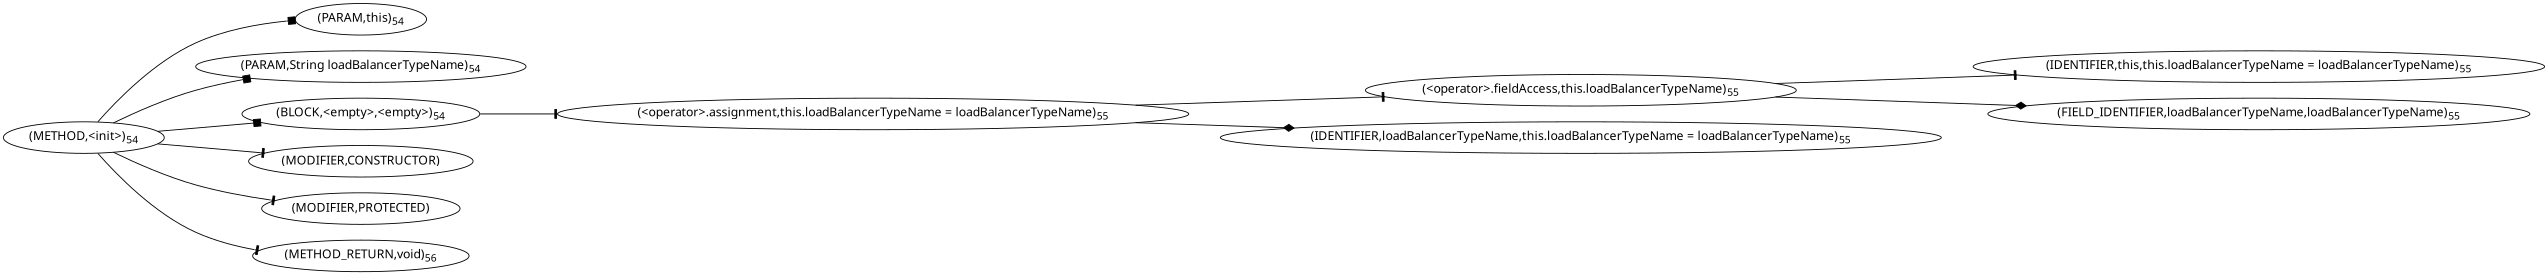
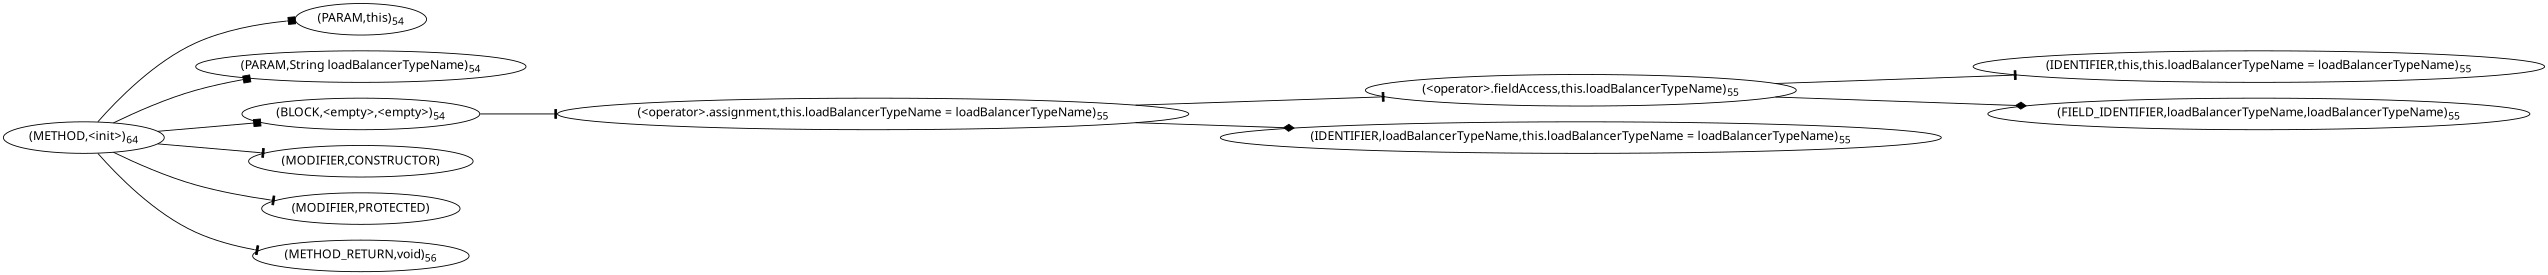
node "(METHOD,<init>)": text "54" -> "64"
